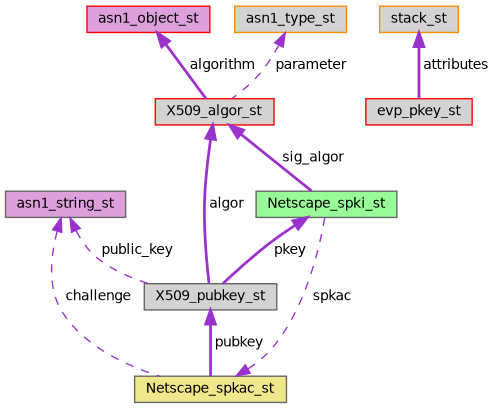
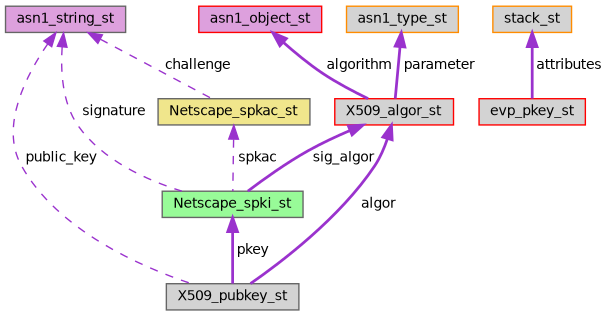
edge "X509_algor_st" -> "asn1_type_st": style dashed -> bold
edge "Netscape_spki_st" -> "asn1_string_st": added, label "signature"
edge "Netscape_spkac_st" -> "X509_pubkey_st": removed, label "pubkey"
